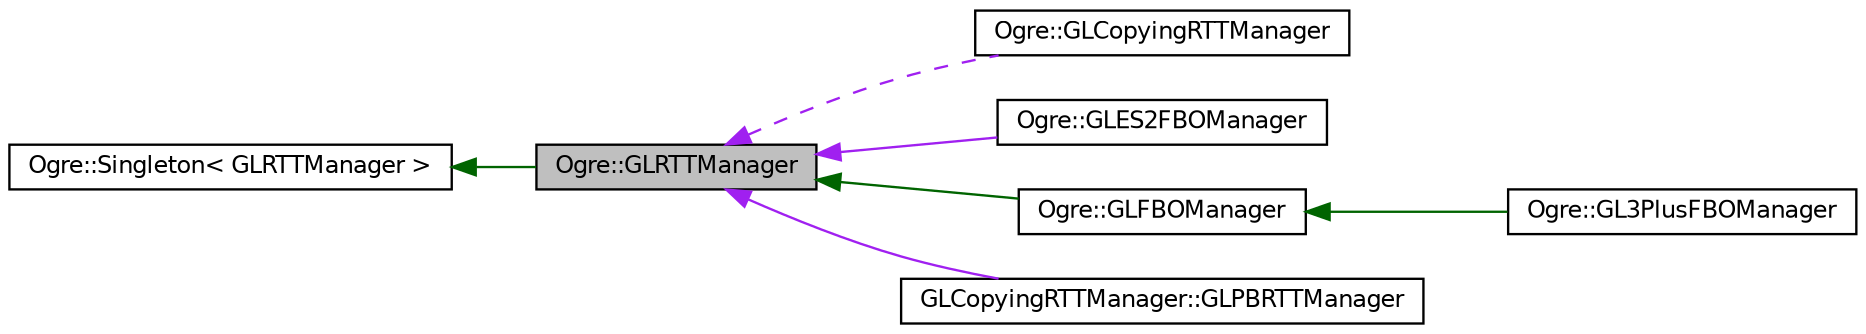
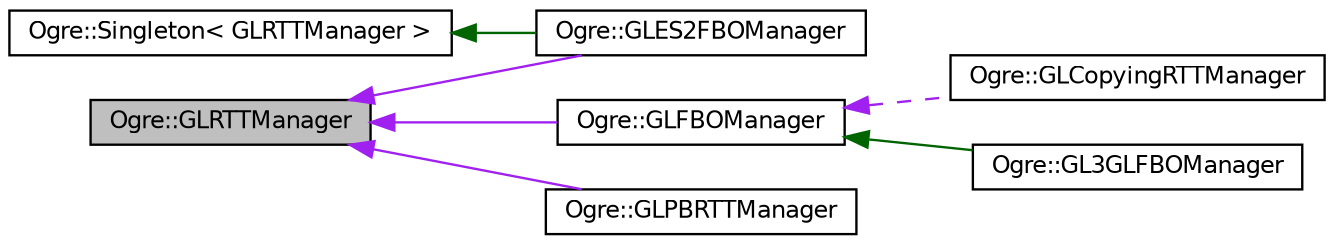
edge "Ogre::GLCopyingRTTManager" -> "Ogre::GLRTTManager": now "Ogre::GLCopyingRTTManager" -> "Ogre::GLFBOManager"
edge "Ogre::GLRTTManager" -> "Ogre::Singleton< GLRTTManager >": now "Ogre::GLES2FBOManager" -> "Ogre::Singleton< GLRTTManager >"
edge "Ogre::GLFBOManager" -> "Ogre::GLRTTManager": color darkgreen -> purple
node "Ogre::GL3PlusFBOManager": label "Ogre::GL3PlusFBOManager" -> "Ogre::GL3GLFBOManager"
node "GLCopyingRTTManager::GLPBRTTManager": label "GLCopyingRTTManager::GLPBRTTManager" -> "Ogre::GLPBRTTManager"
